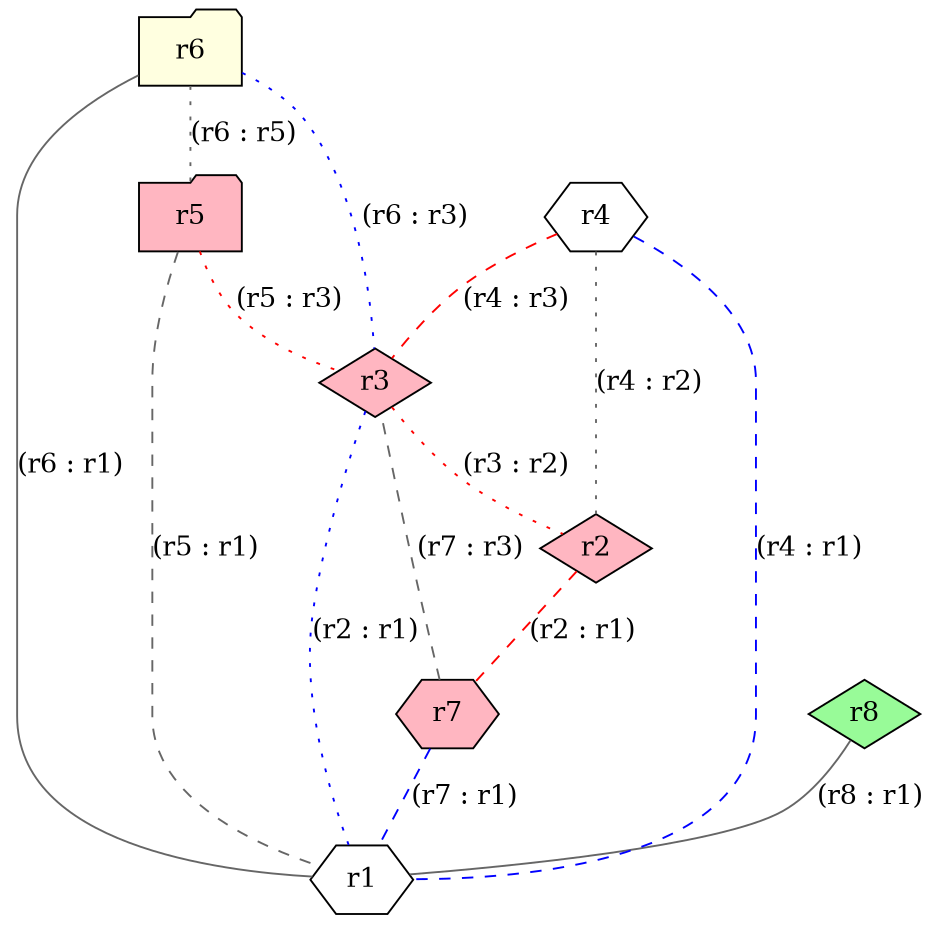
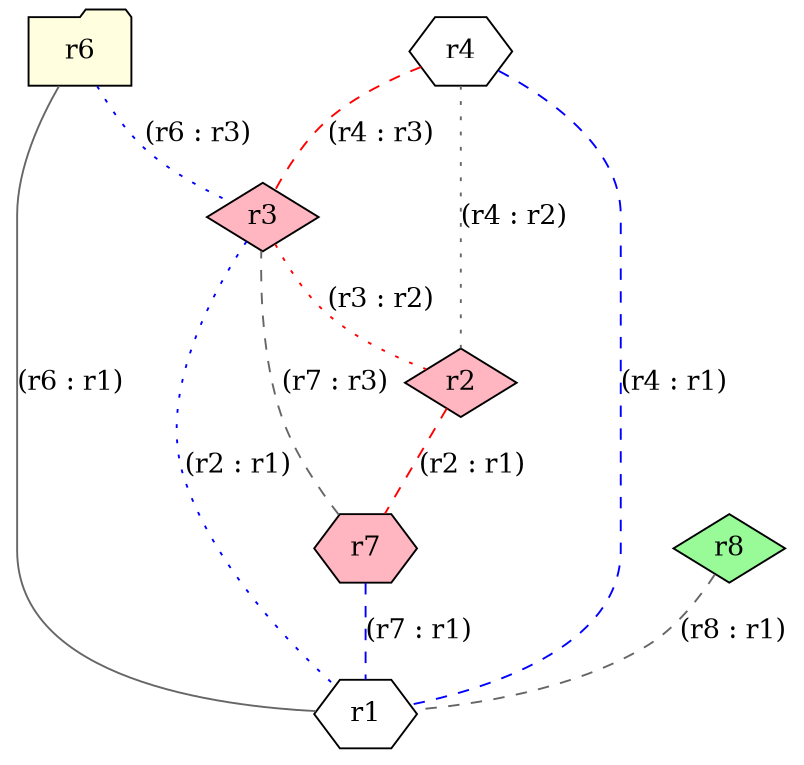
node "r5": removed
edge "r8" -- "r1": style solid -> dashed
